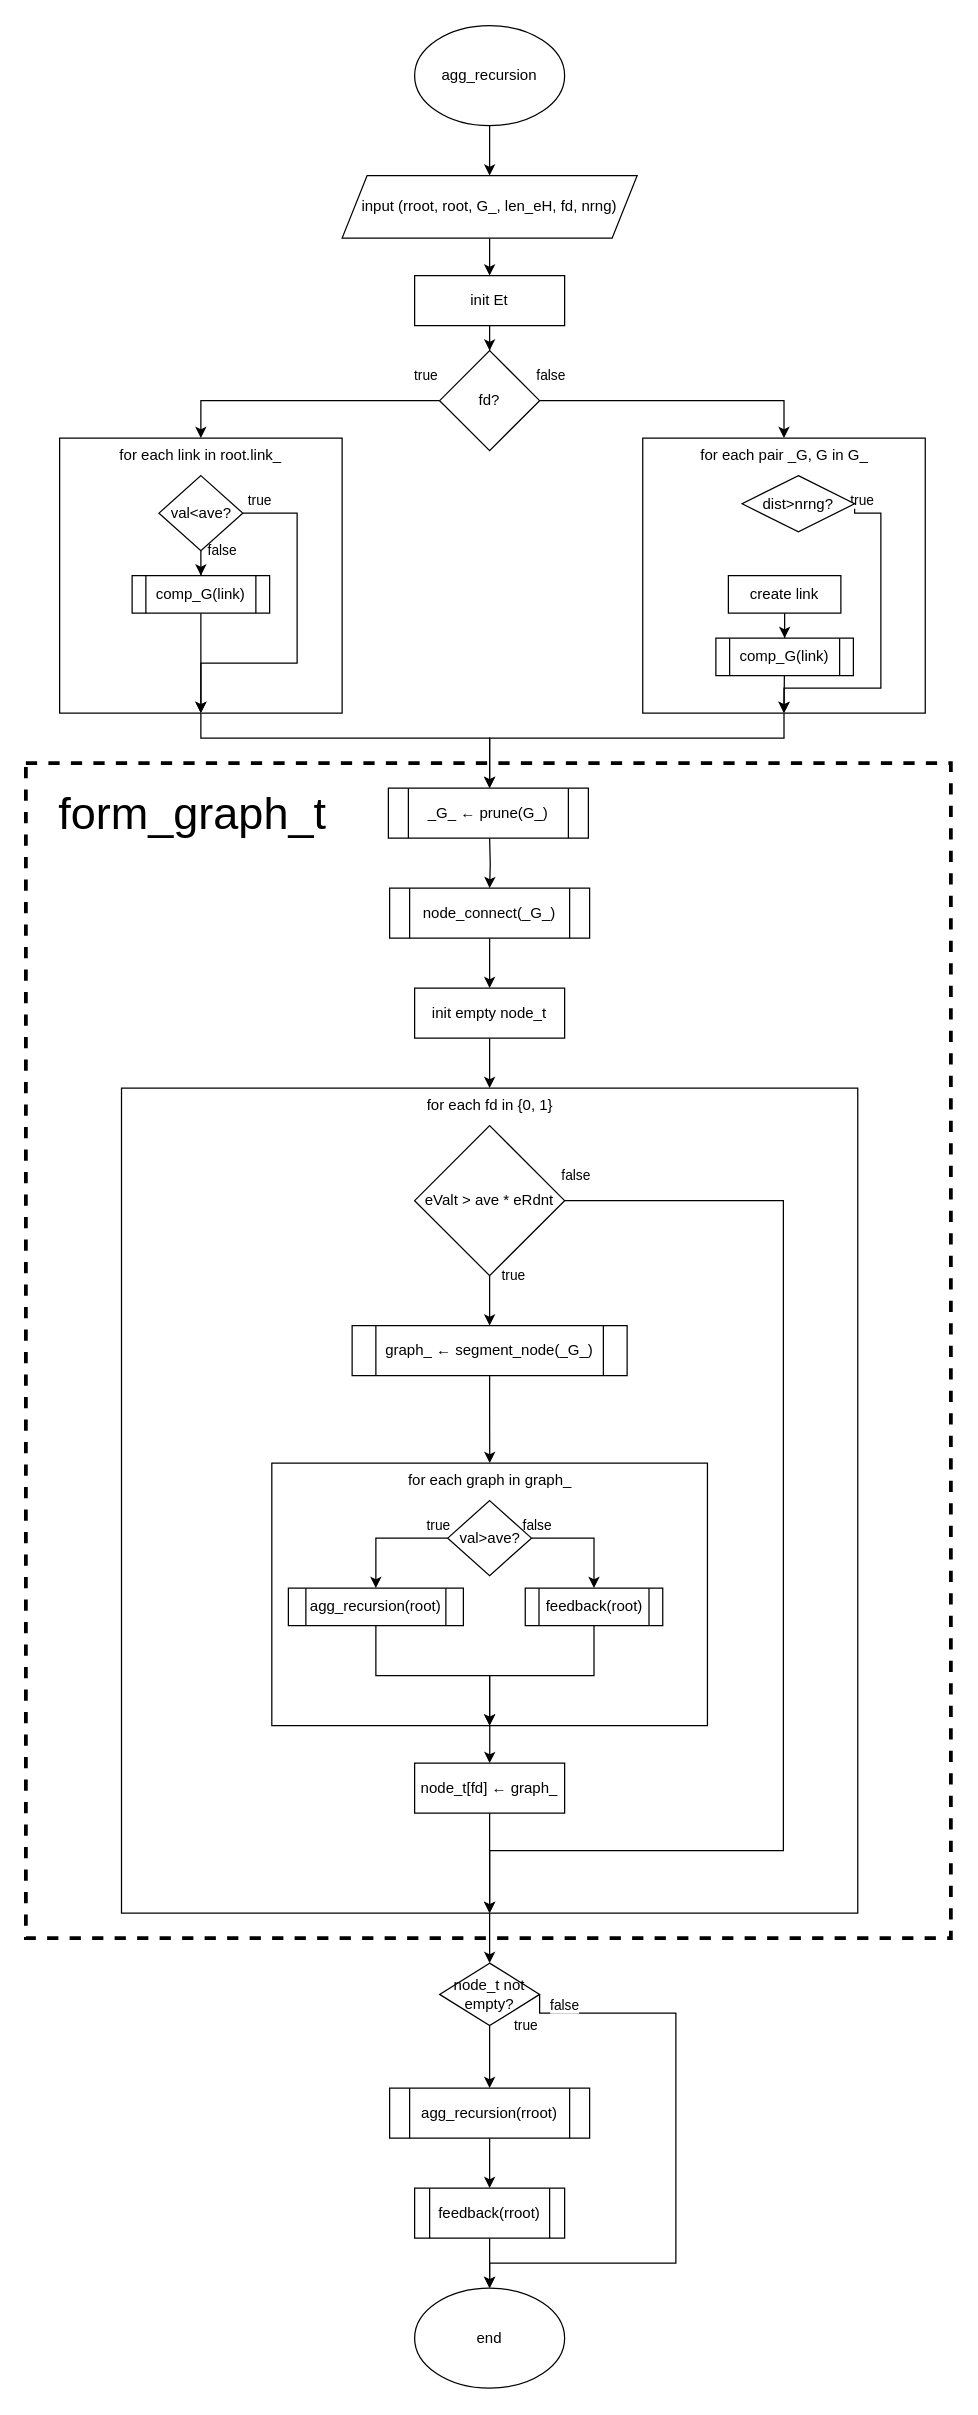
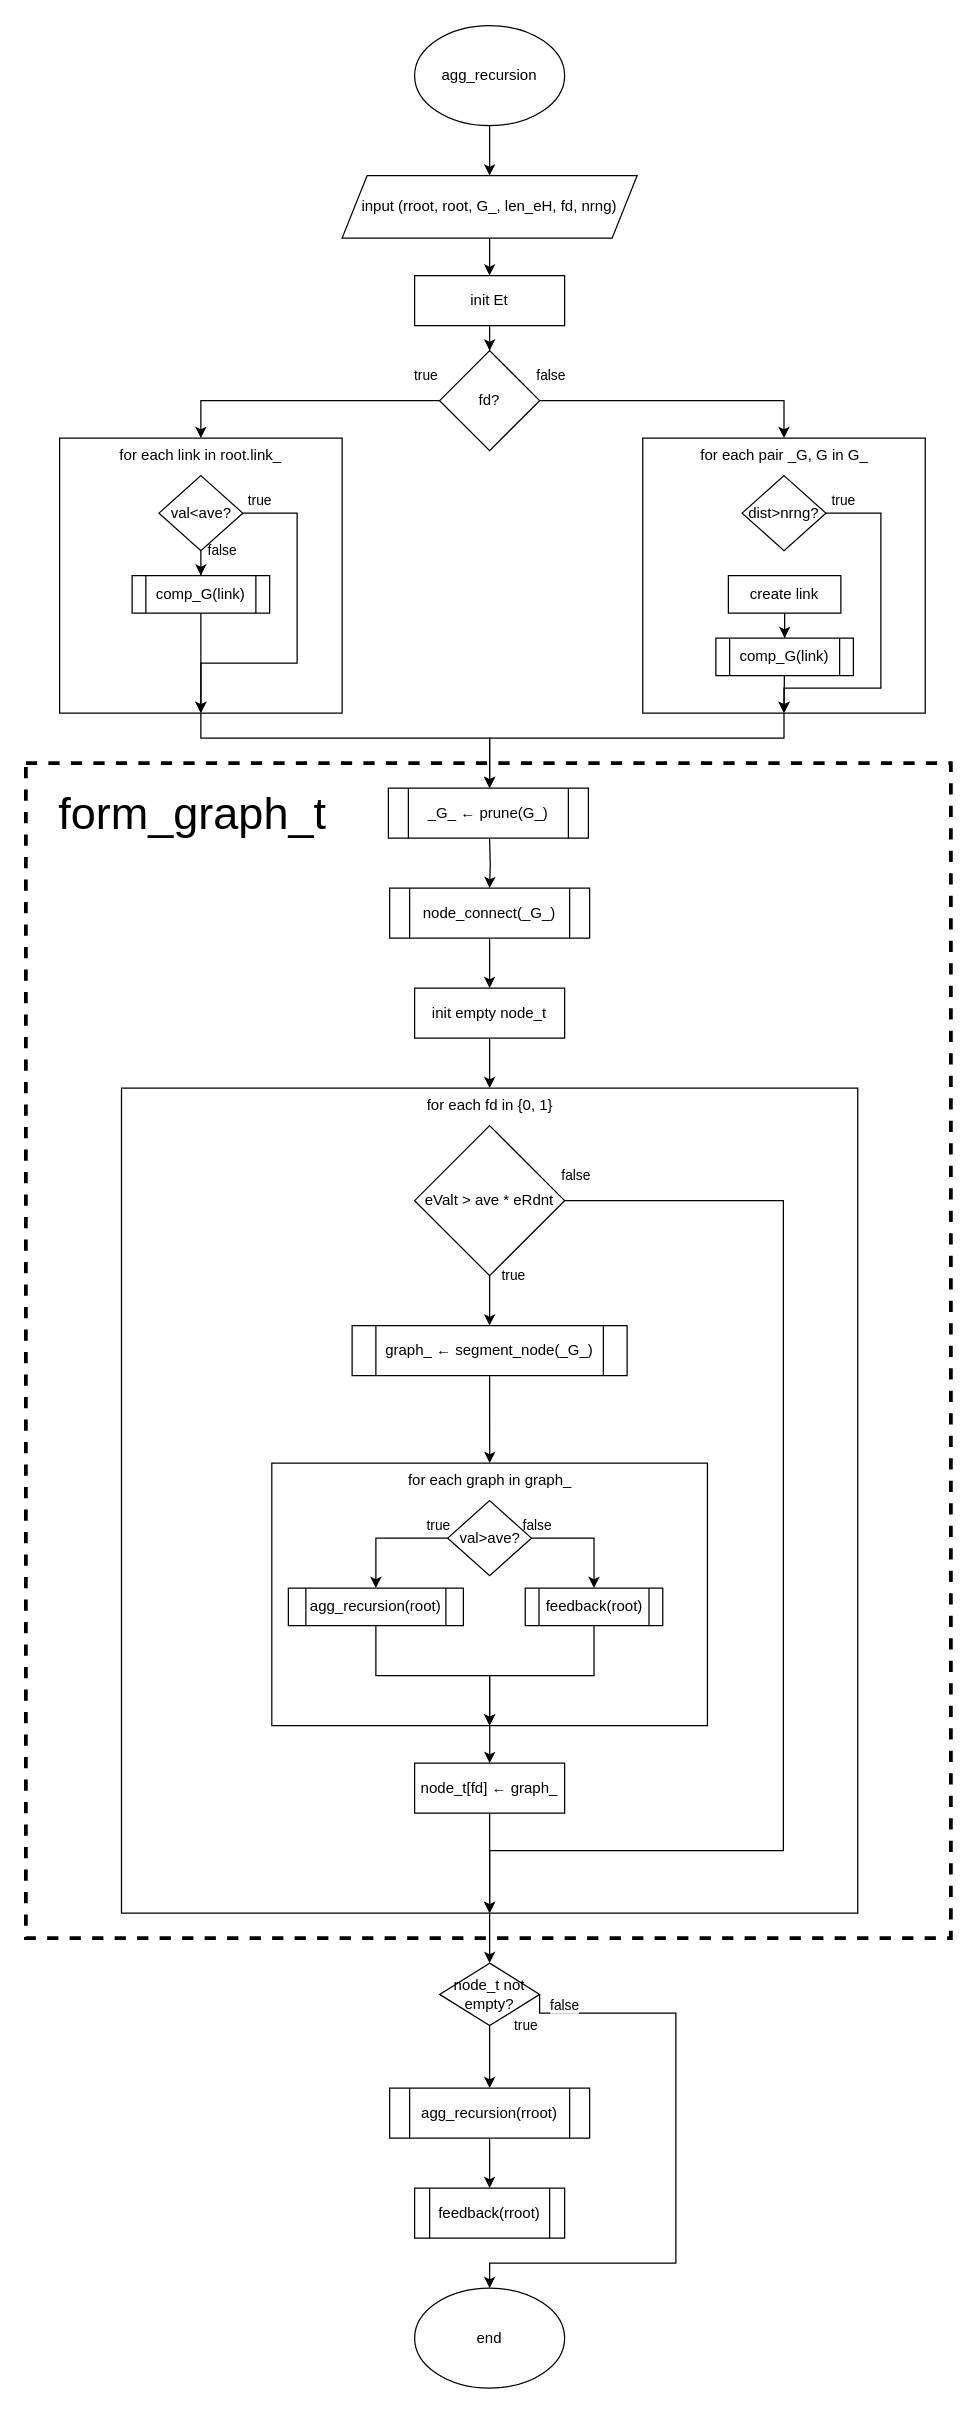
node "dist>nrng?": size 113x56 -> 84x75
edge "feedback(rroot)" -> "end": removed
